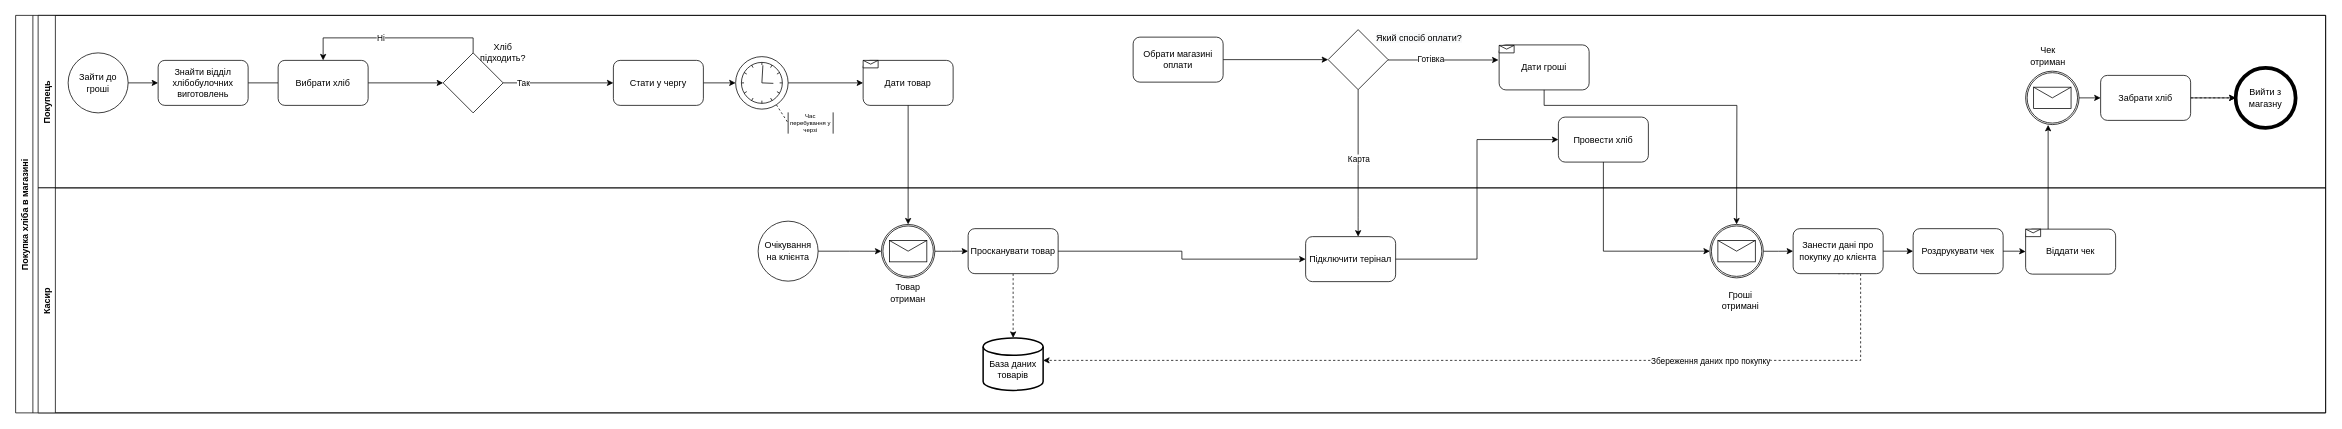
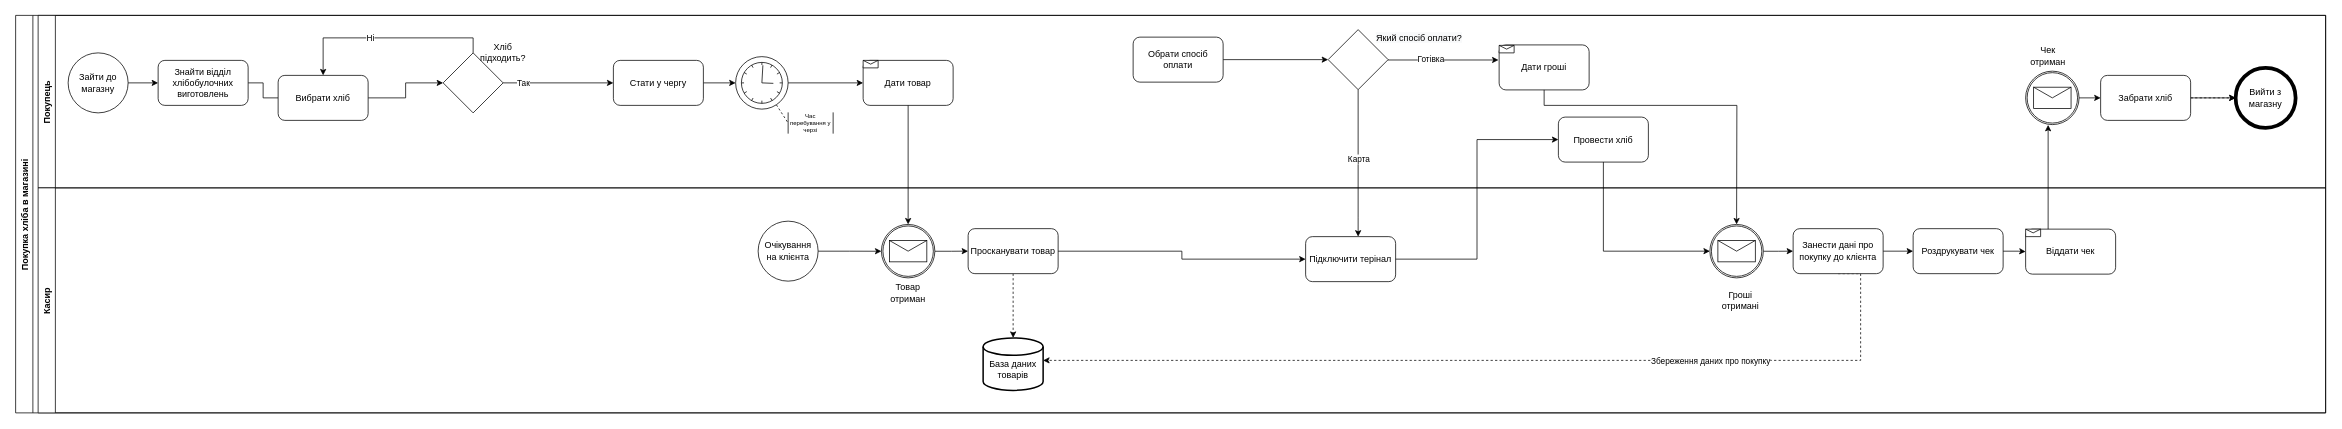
node "Обрати магазині оплати": label "Обрати магазині оплати" -> "Обрати спосіб оплати"
node "Зайти до гроші": label "Зайти до гроші" -> "Зайти до магазну"
node "Вибрати хліб": moved (323, 83) -> (323, 98)
